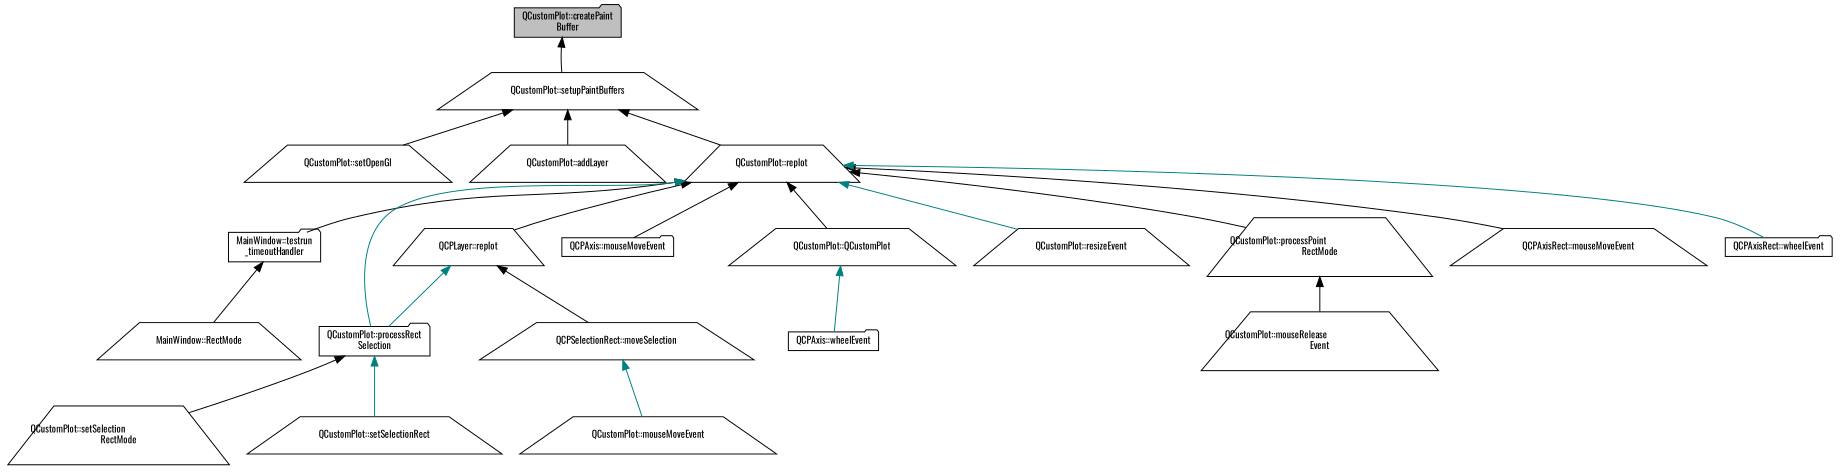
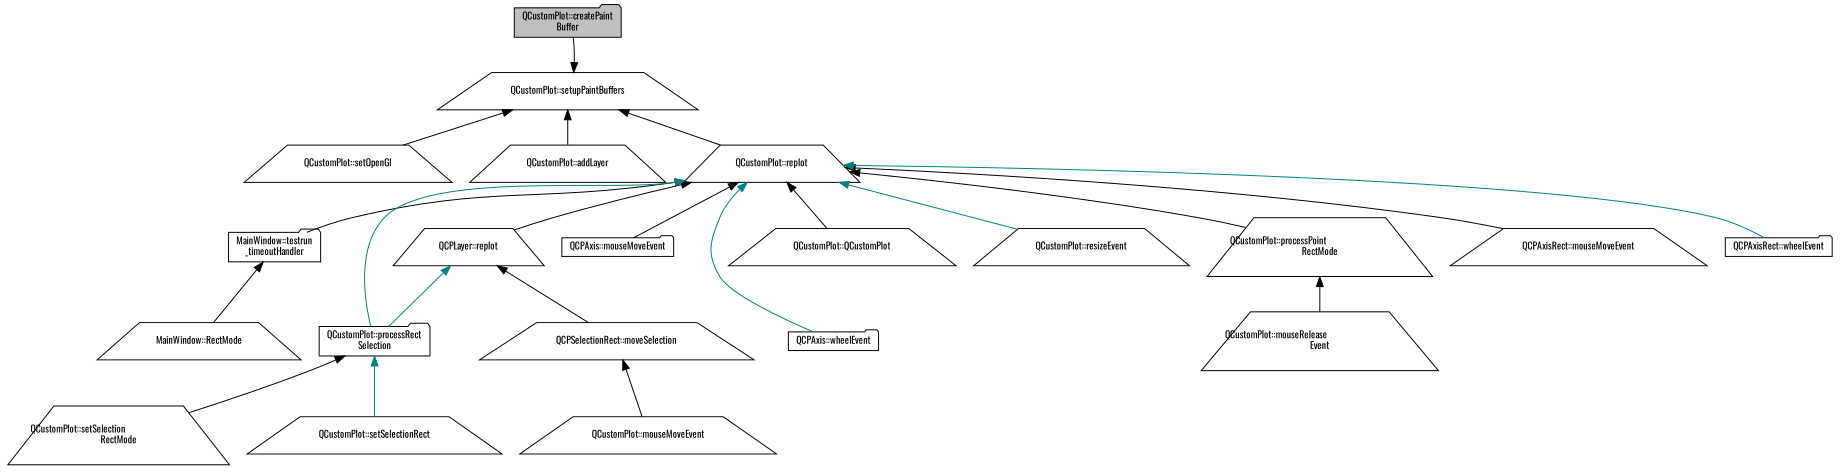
edge "QCustomPlot::setupPaintBuffers" -> "QCustomPlot::createPaint Buffer": reversed
edge "QCPAxis::wheelEvent" -> "QCustomPlot::QCustomPlot": now "QCPAxis::wheelEvent" -> "QCustomPlot::replot"
edge "QCustomPlot::mouseMoveEvent" -> "QCPSelectionRect::moveSelection": color teal -> black
